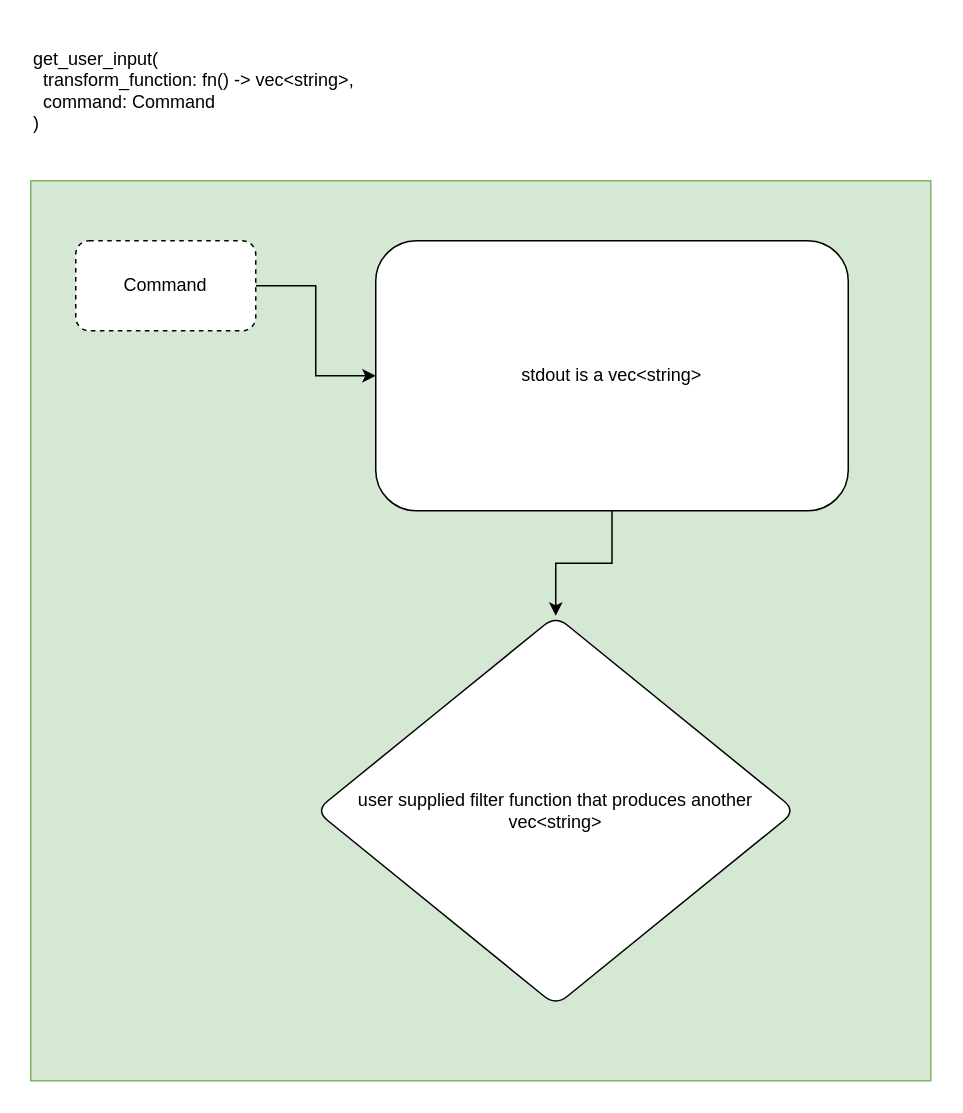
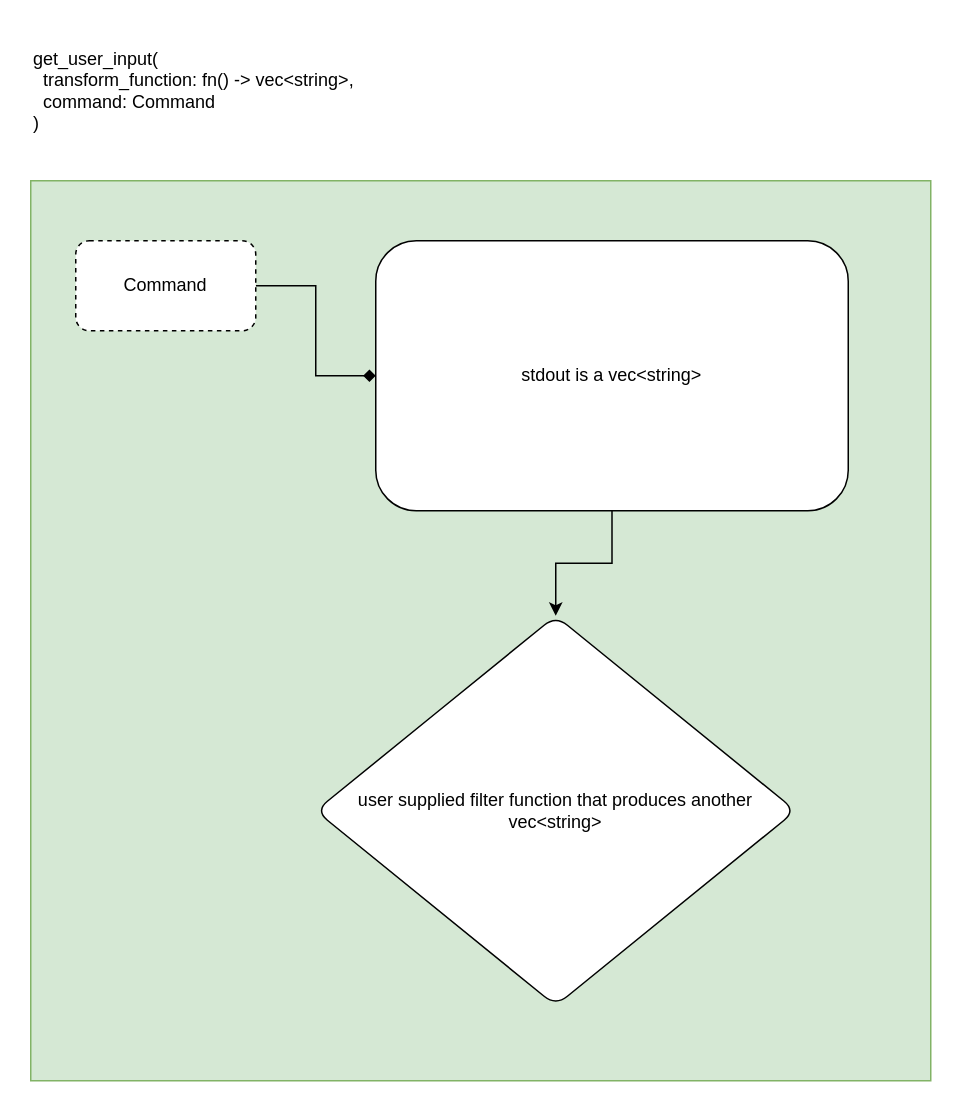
edge "Command" -> "stdout is a vec<string>": arrowhead classic -> diamond
